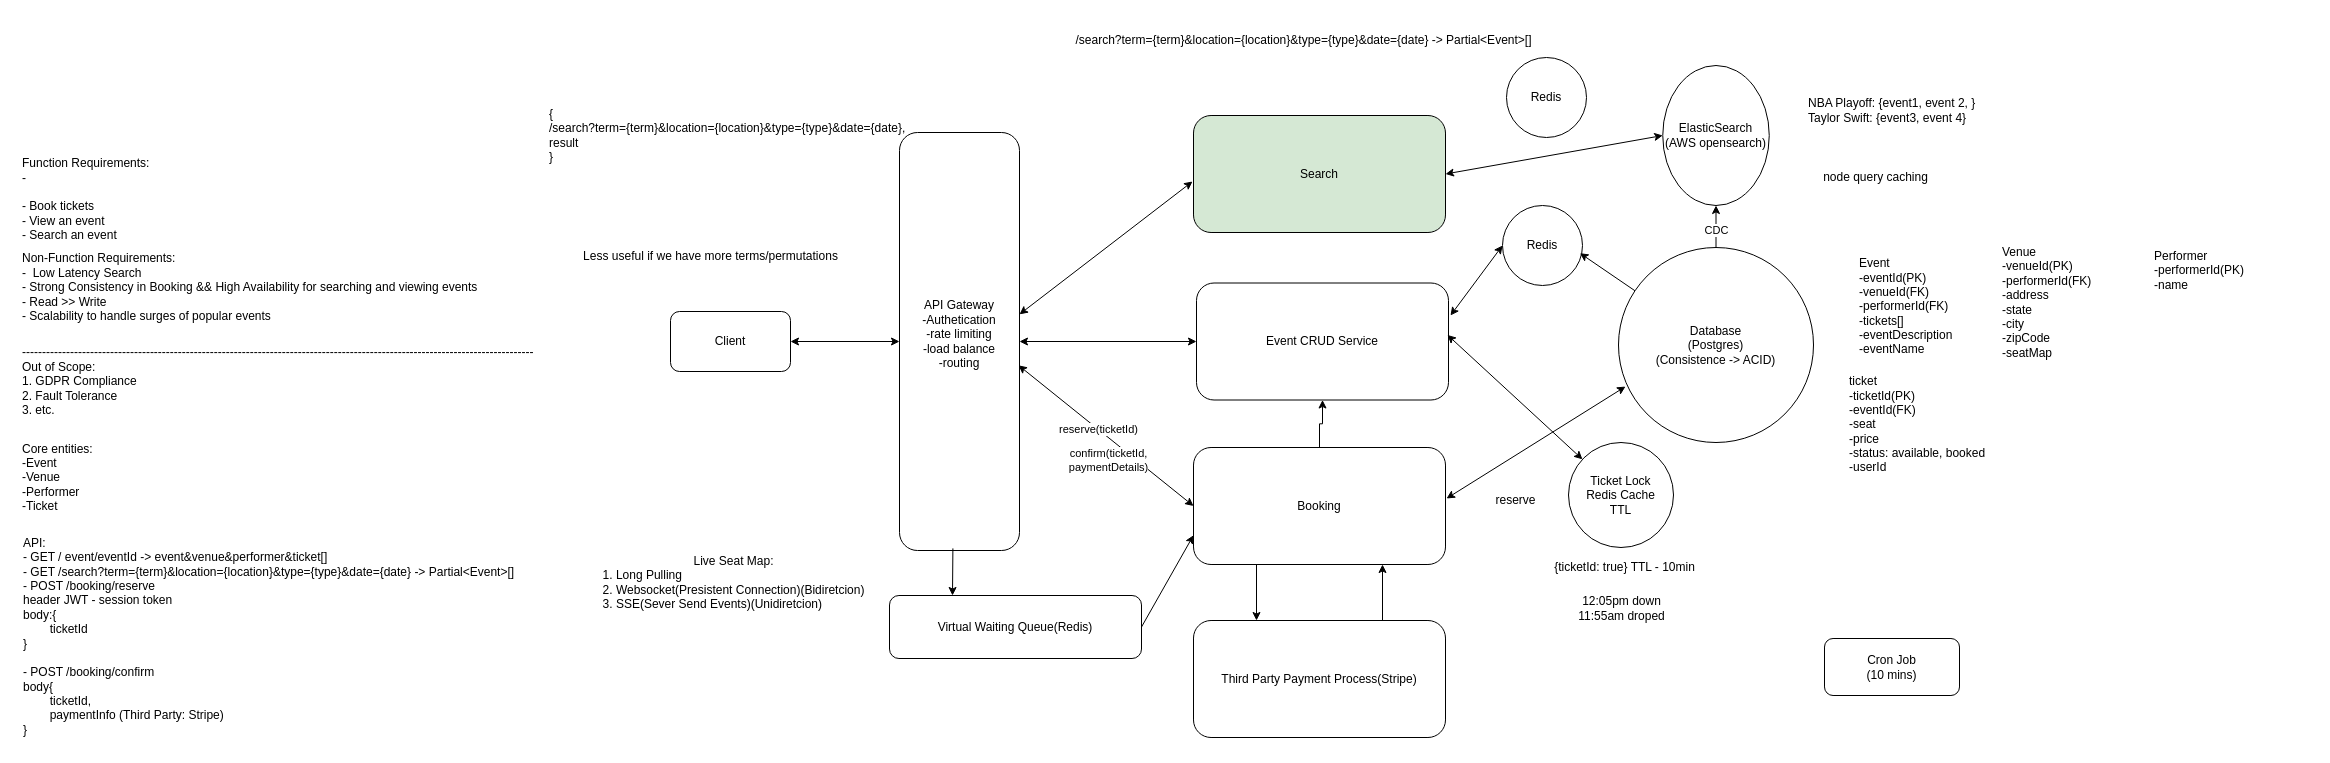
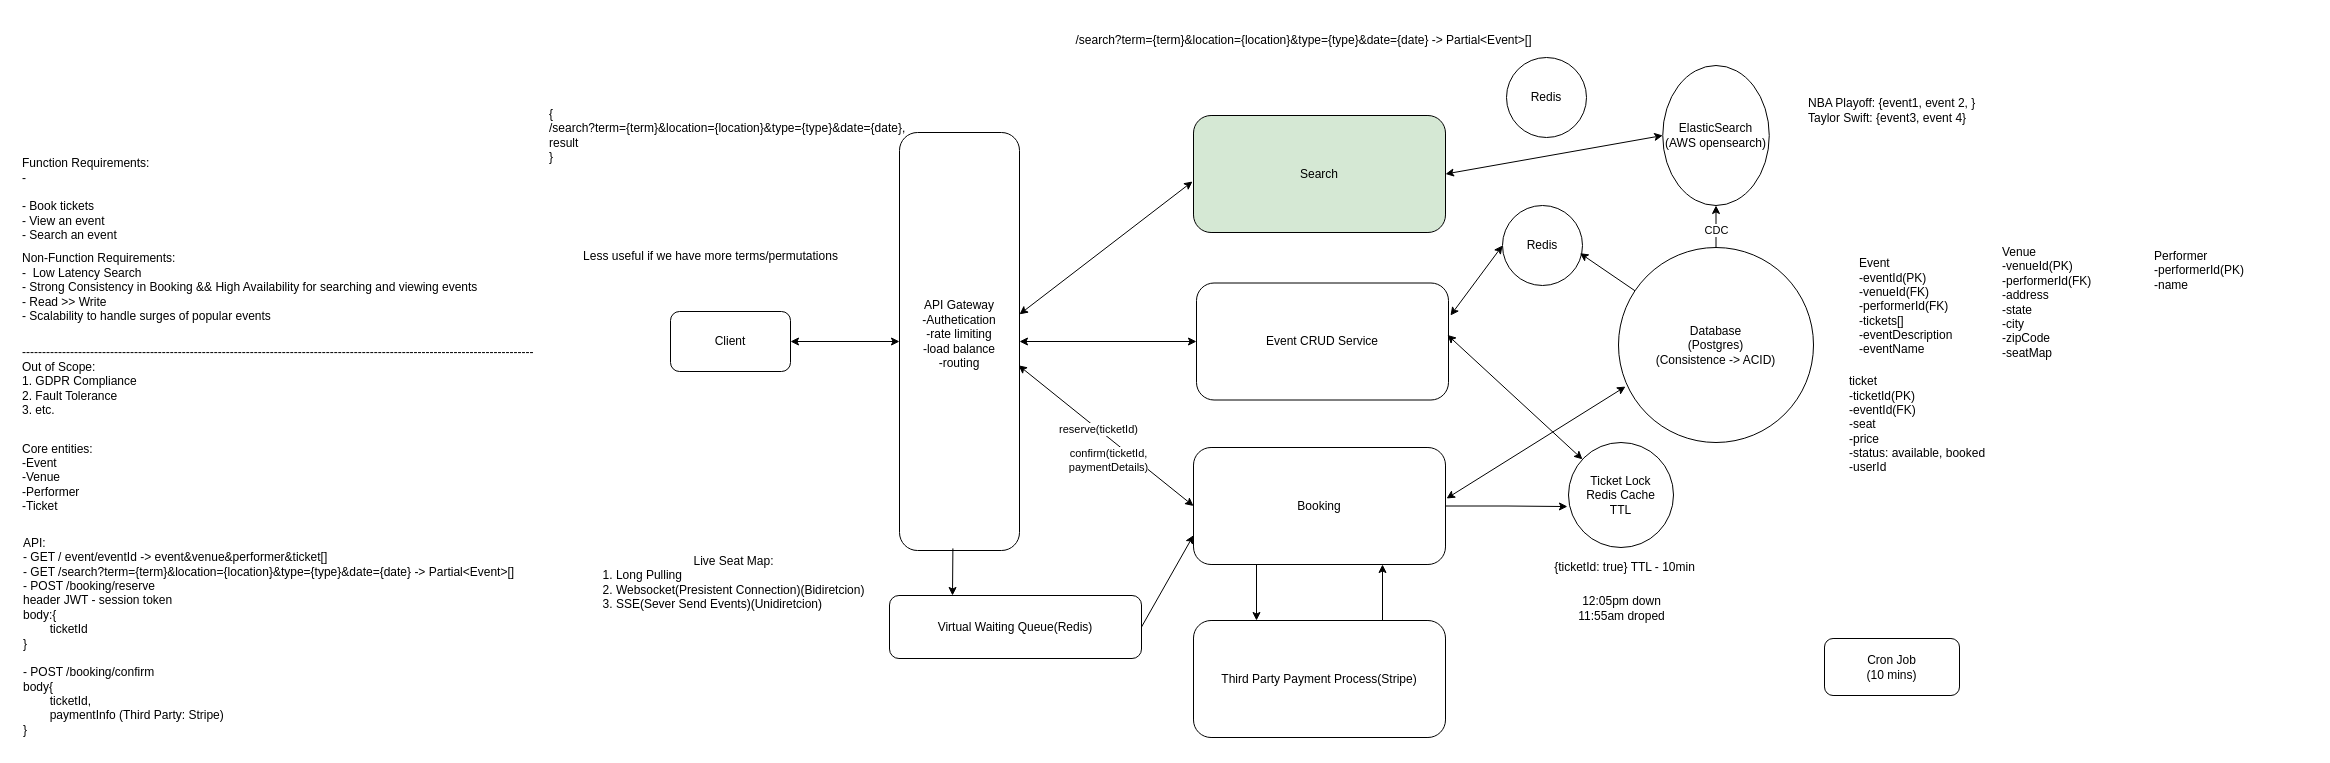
node "node query caching": removed
edge "Booking" -> "Event CRUD Service": now "Booking" -> "Ticket Lock Redis Cache TTL"
node "reserve": removed
